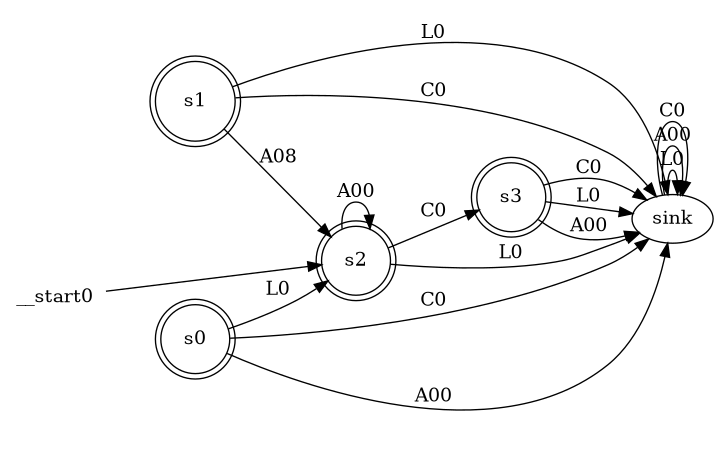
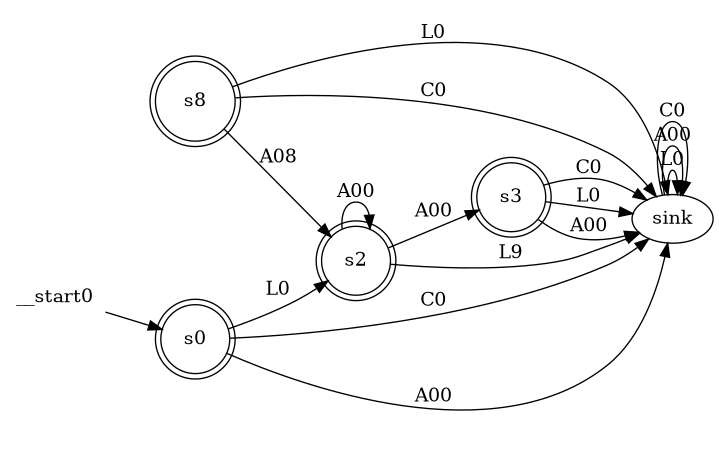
node "s1": label "s1" -> "s8"
edge "s2" -> "s3": label "C0" -> "A00"
edge "s2" -> "sink": label "L0" -> "L9"
edge "__start0" -> "s2": now "__start0" -> "s0"
